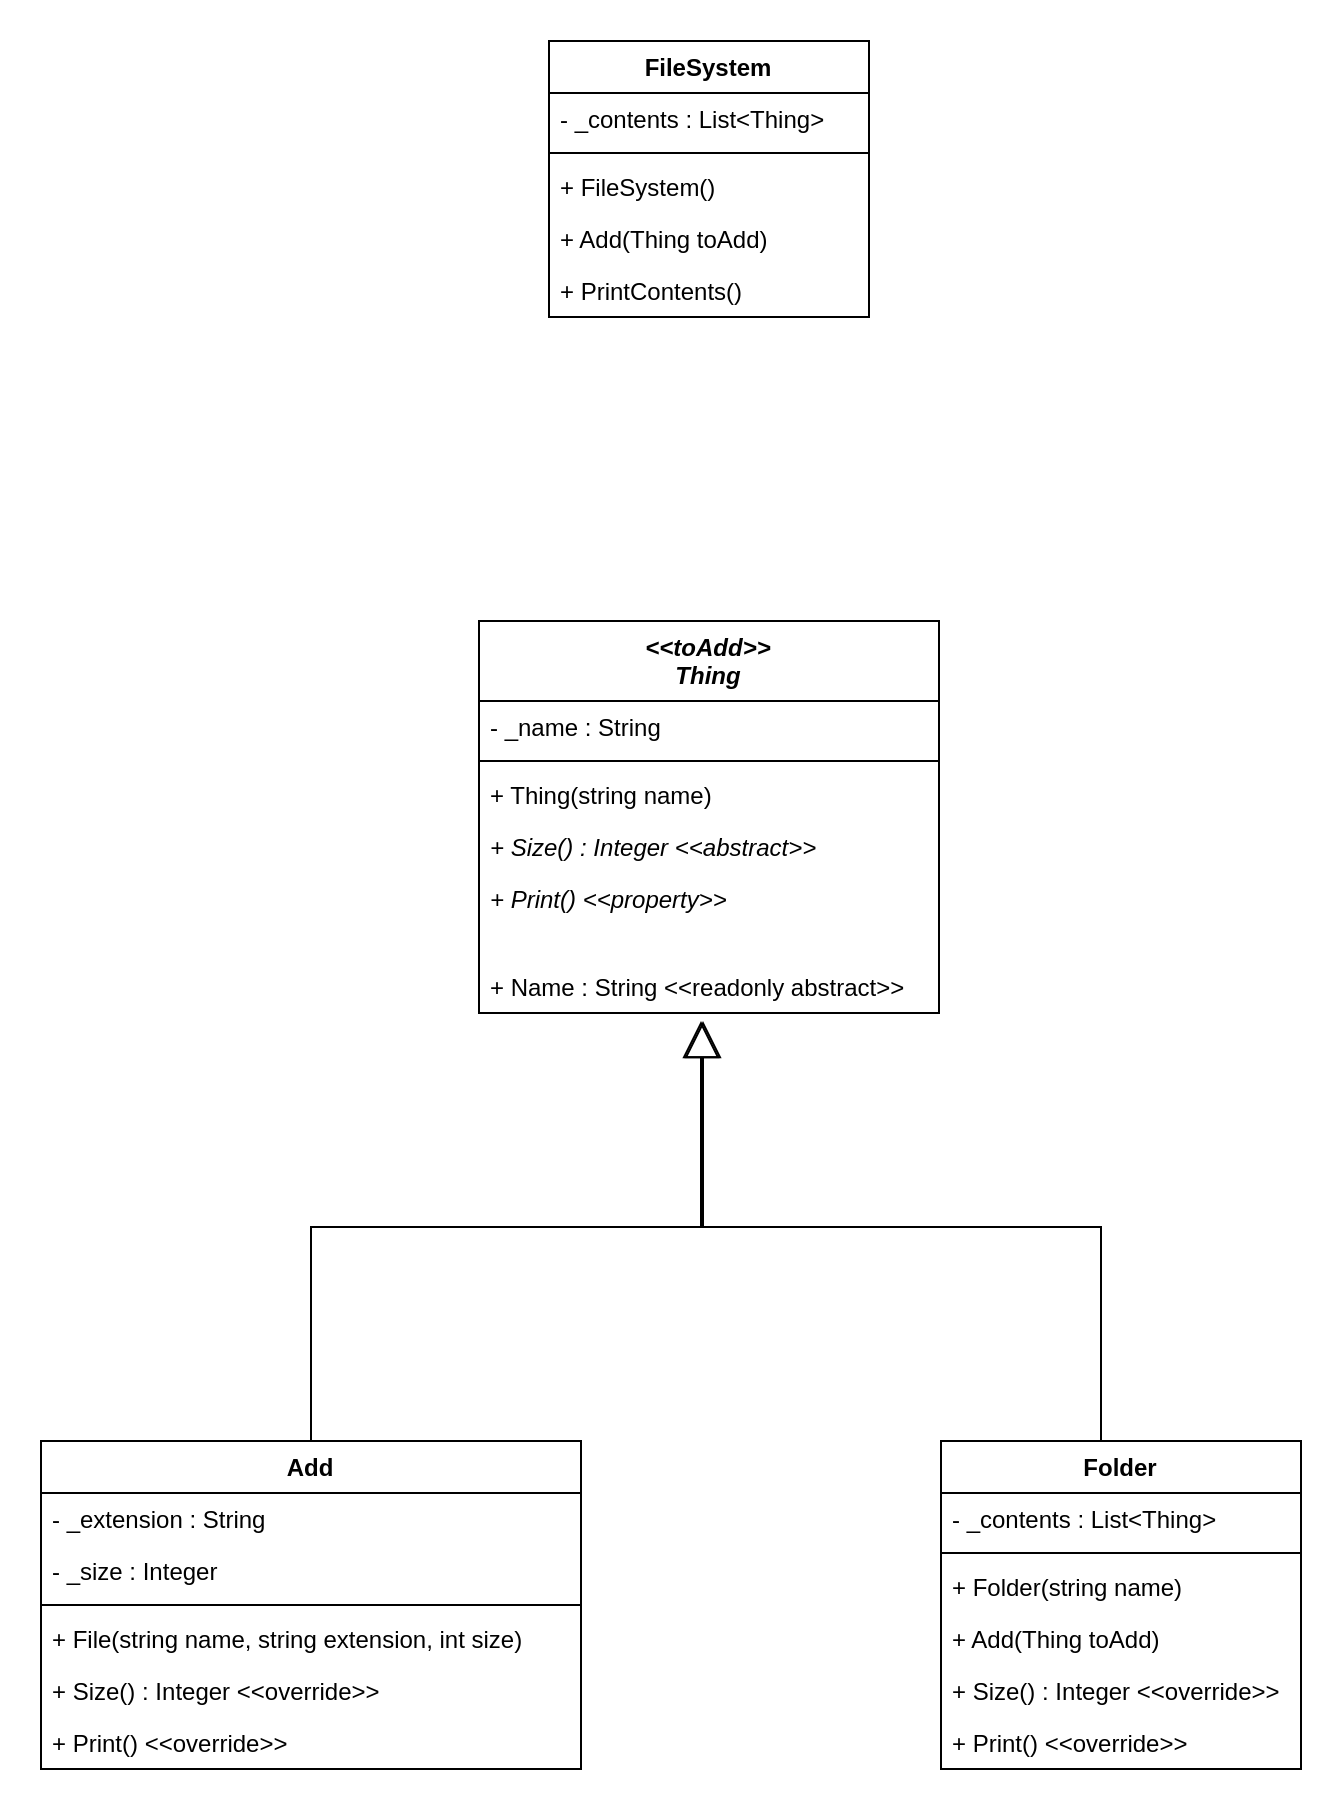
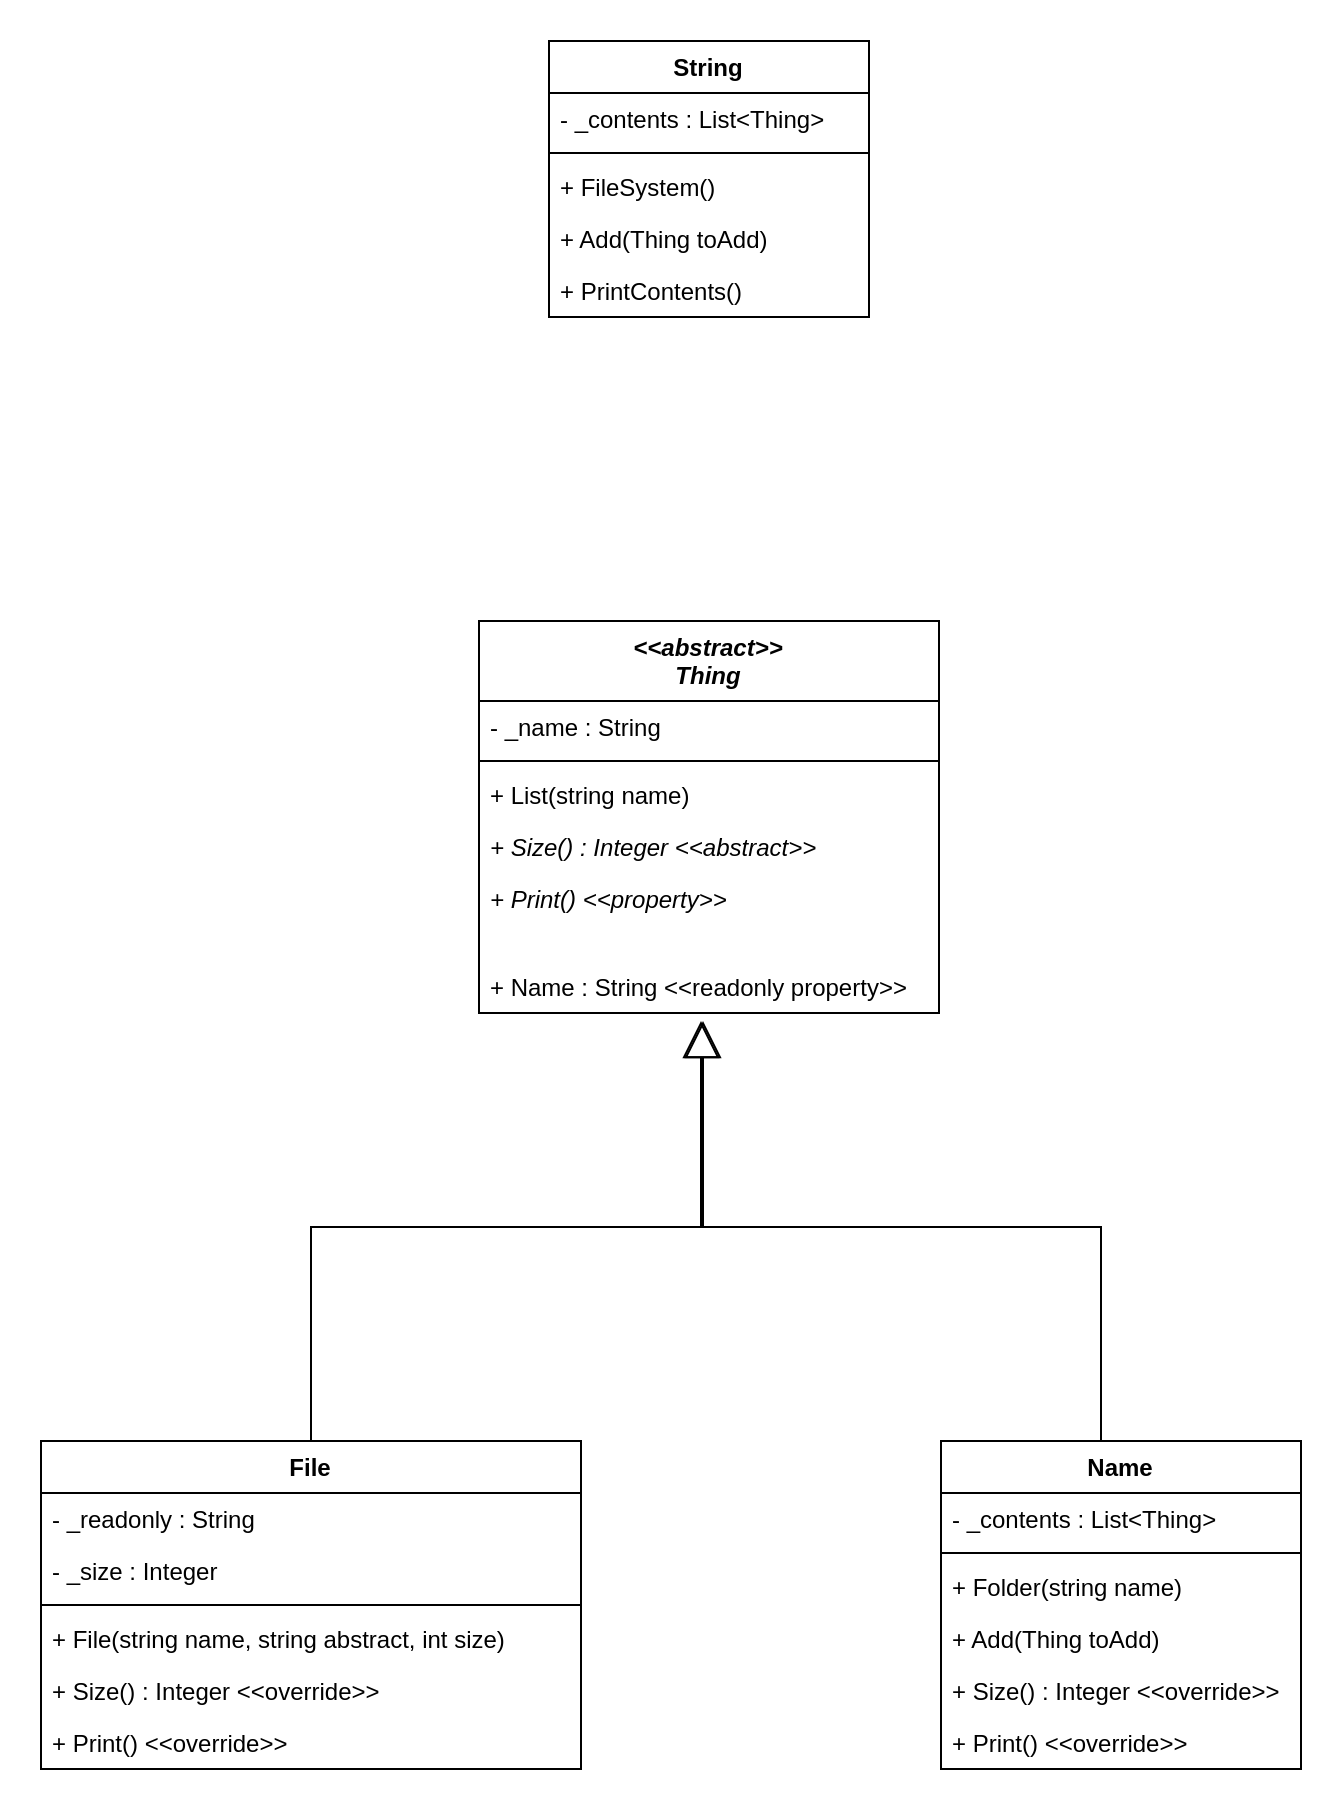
node "FileSystem": label "FileSystem" -> "String"
node "<<toAdd>> Thing": label "<<toAdd>> Thing" -> "<<abstract>> Thing"
node "+ Thing(string name)": label "+ Thing(string name)" -> "+ List(string name)"
node "+ Name : String <<readonly abstract>>": label "+ Name : String <<readonly abstract>>" -> "+ Name : String <<readonly property>>"
node "Add": label "Add" -> "File"
node "Folder": label "Folder" -> "Name"
node "- _extension : String": label "- _extension : String" -> "- _readonly : String"
node "+ File(string name, string extension, int size)": label "+ File(string name, string extension, int size)" -> "+ File(string name, string abstract, int size)"
